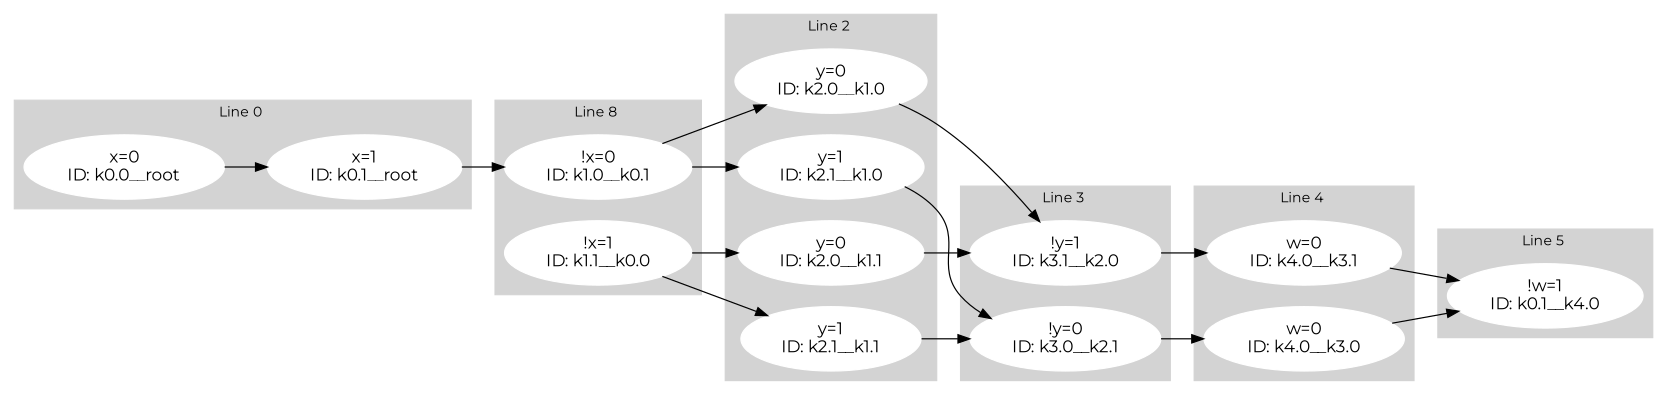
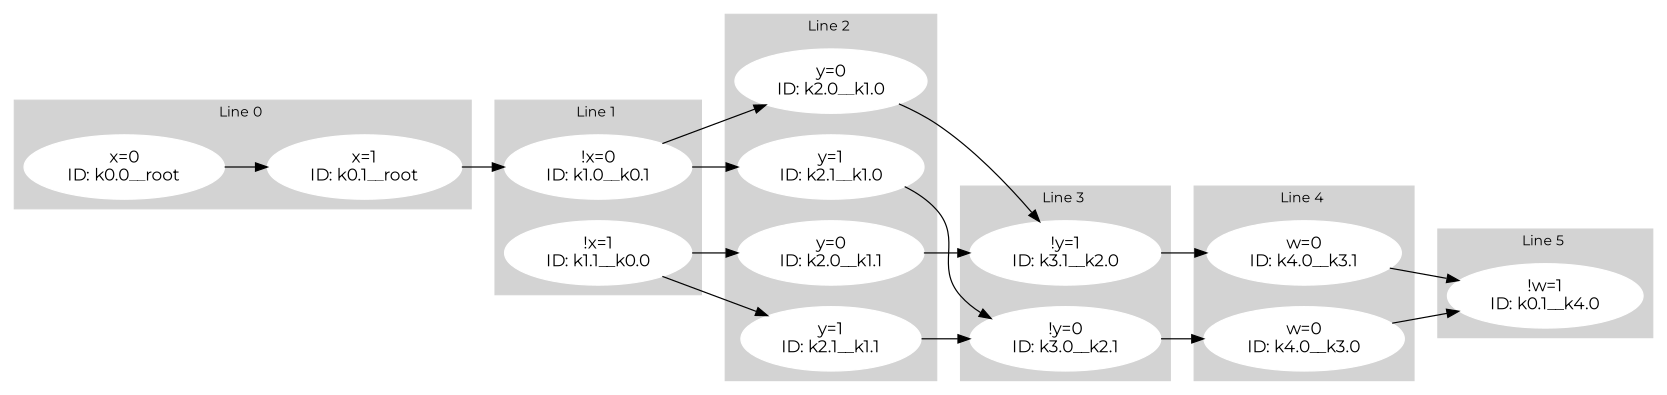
cluster "Line 8 ": label "Line 8 " -> "Line 1 "
